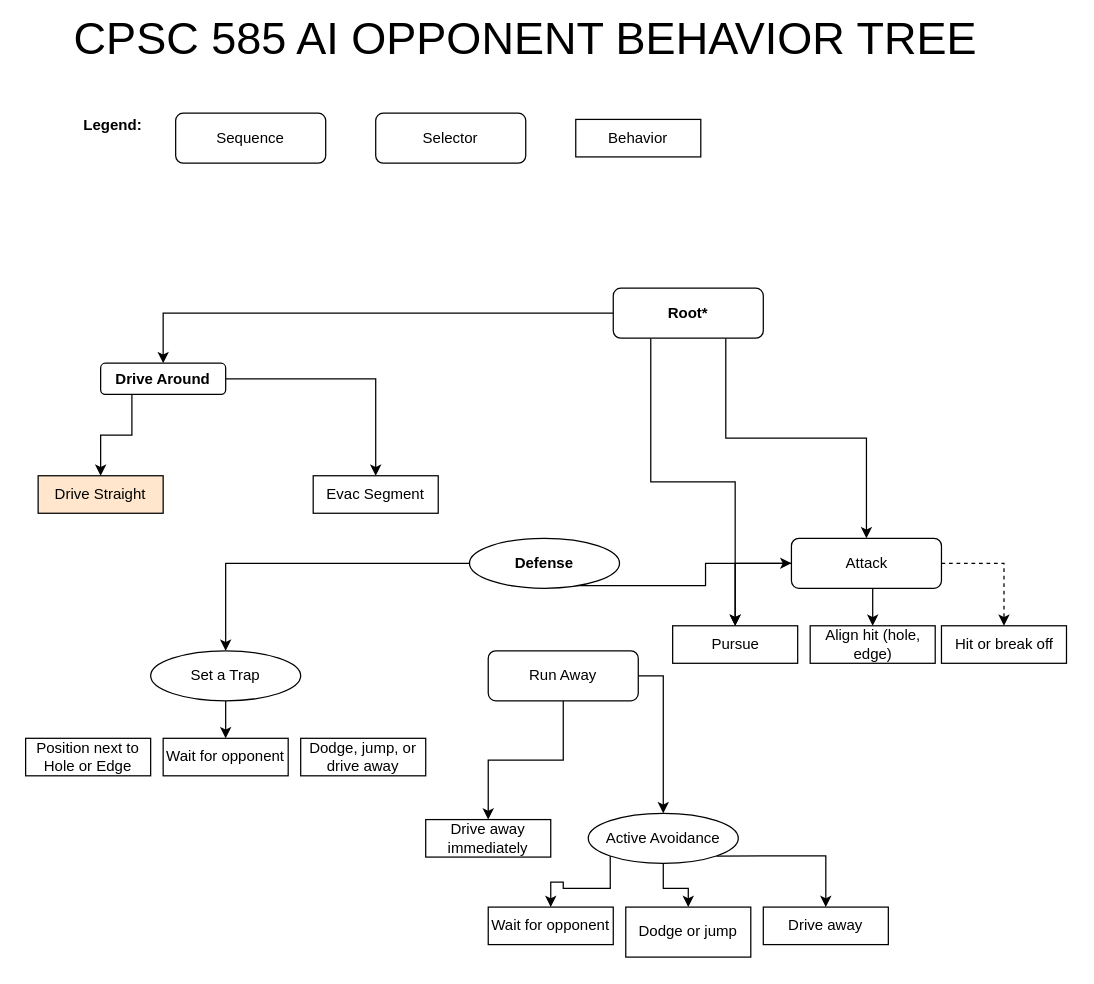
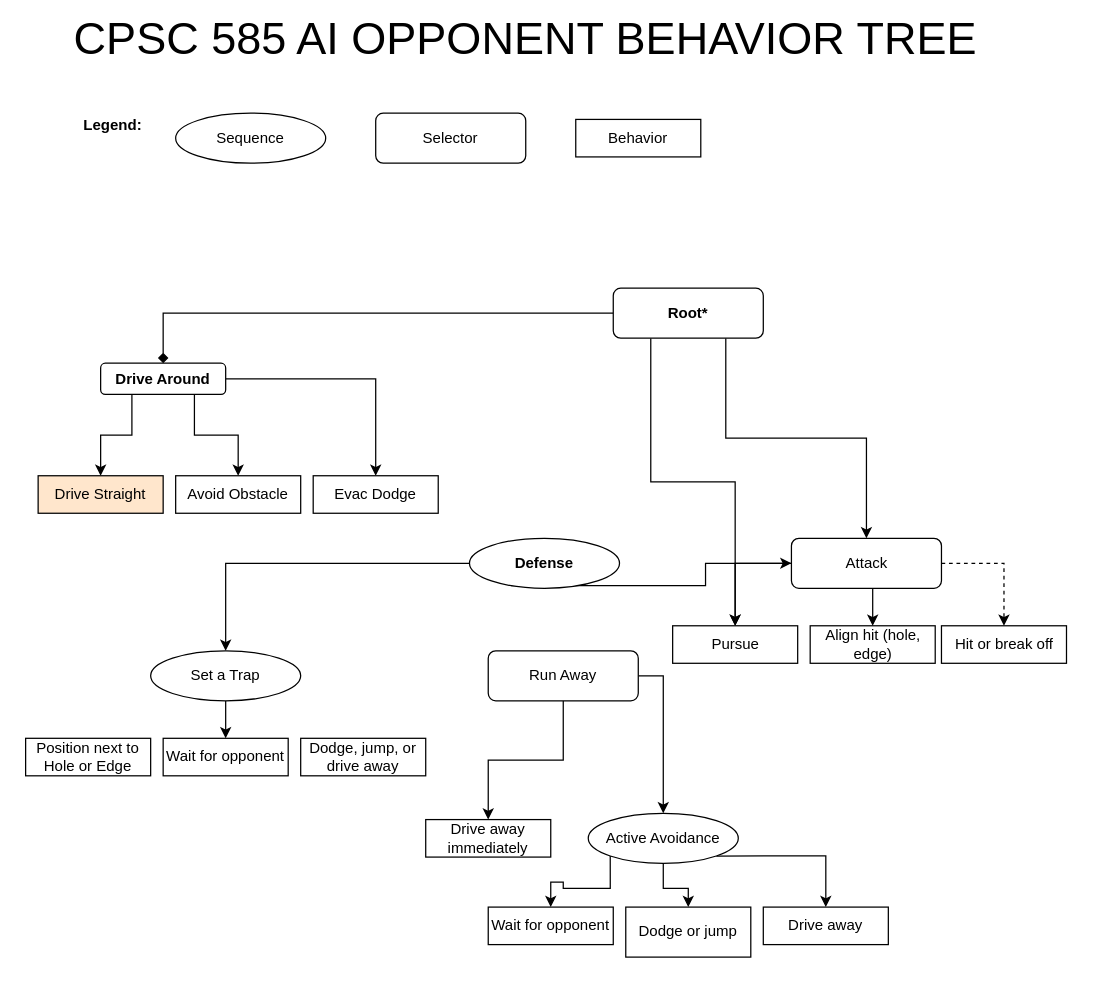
node "Sequence": shape rounded rectangle -> ellipse
edge "Root*" -> "Drive Around": arrowhead classic -> diamond
edge "Drive Around" -> "Avoid Obstacle": added
node "Avoid Obstacle": added
node "Evac Segment": label "Evac Segment" -> "Evac Dodge"
